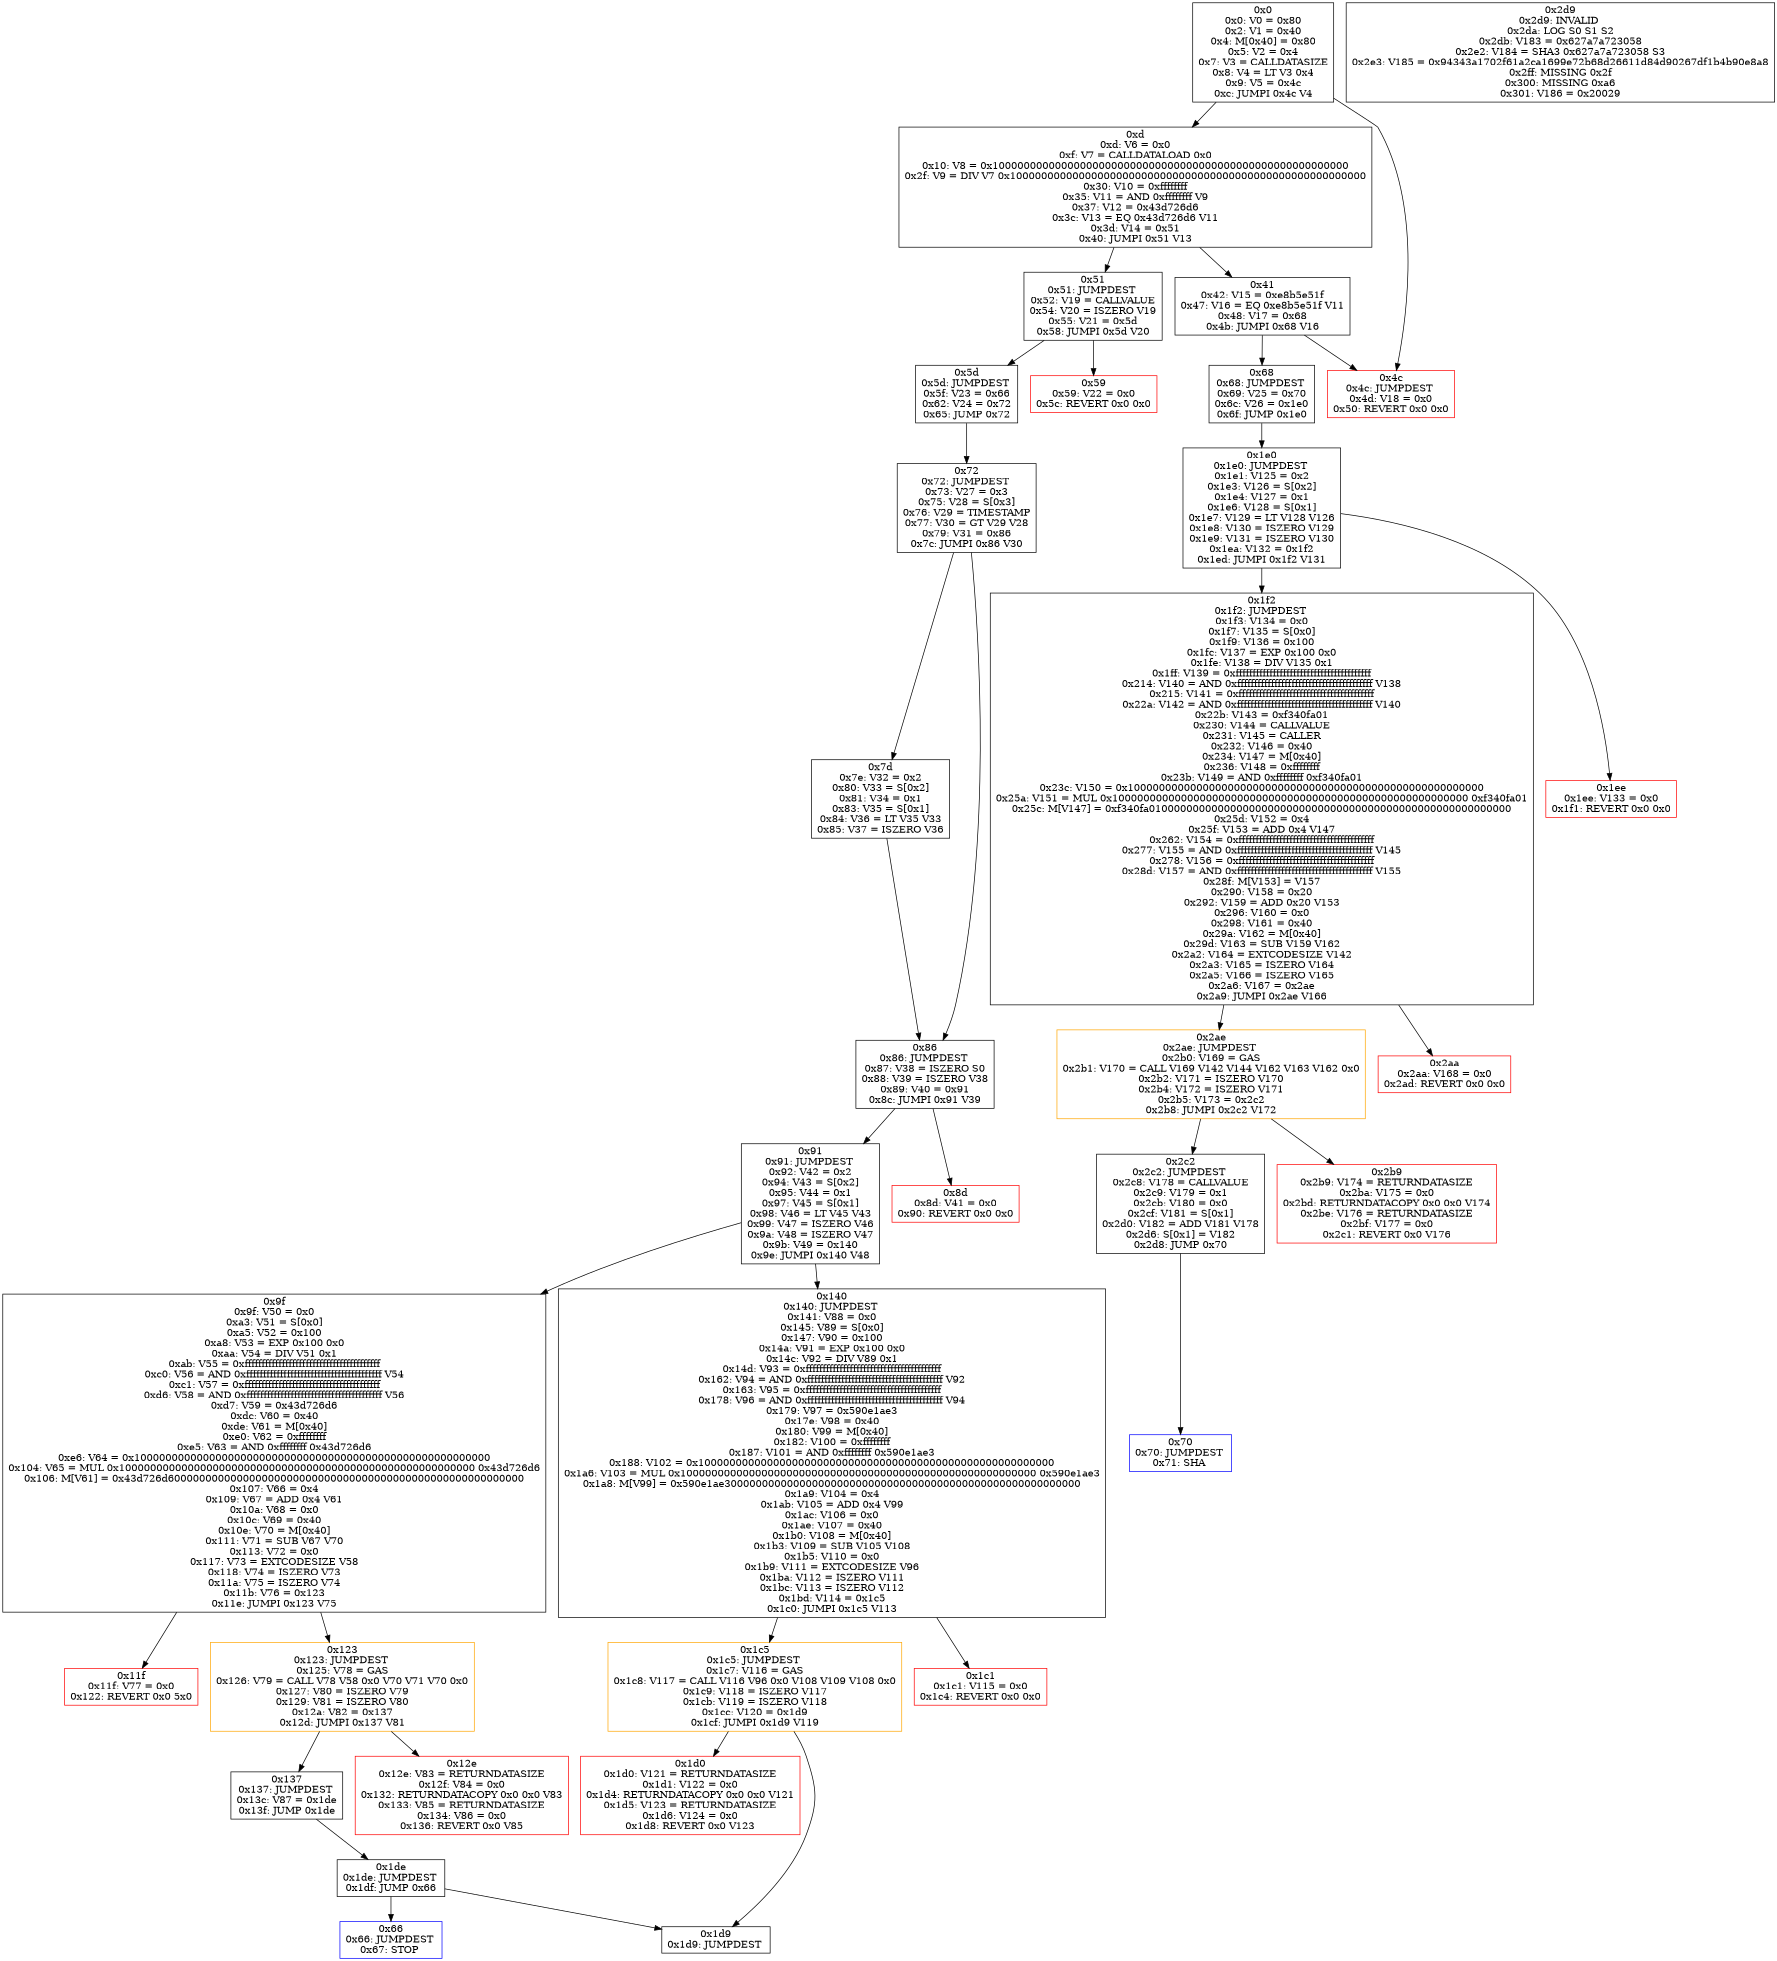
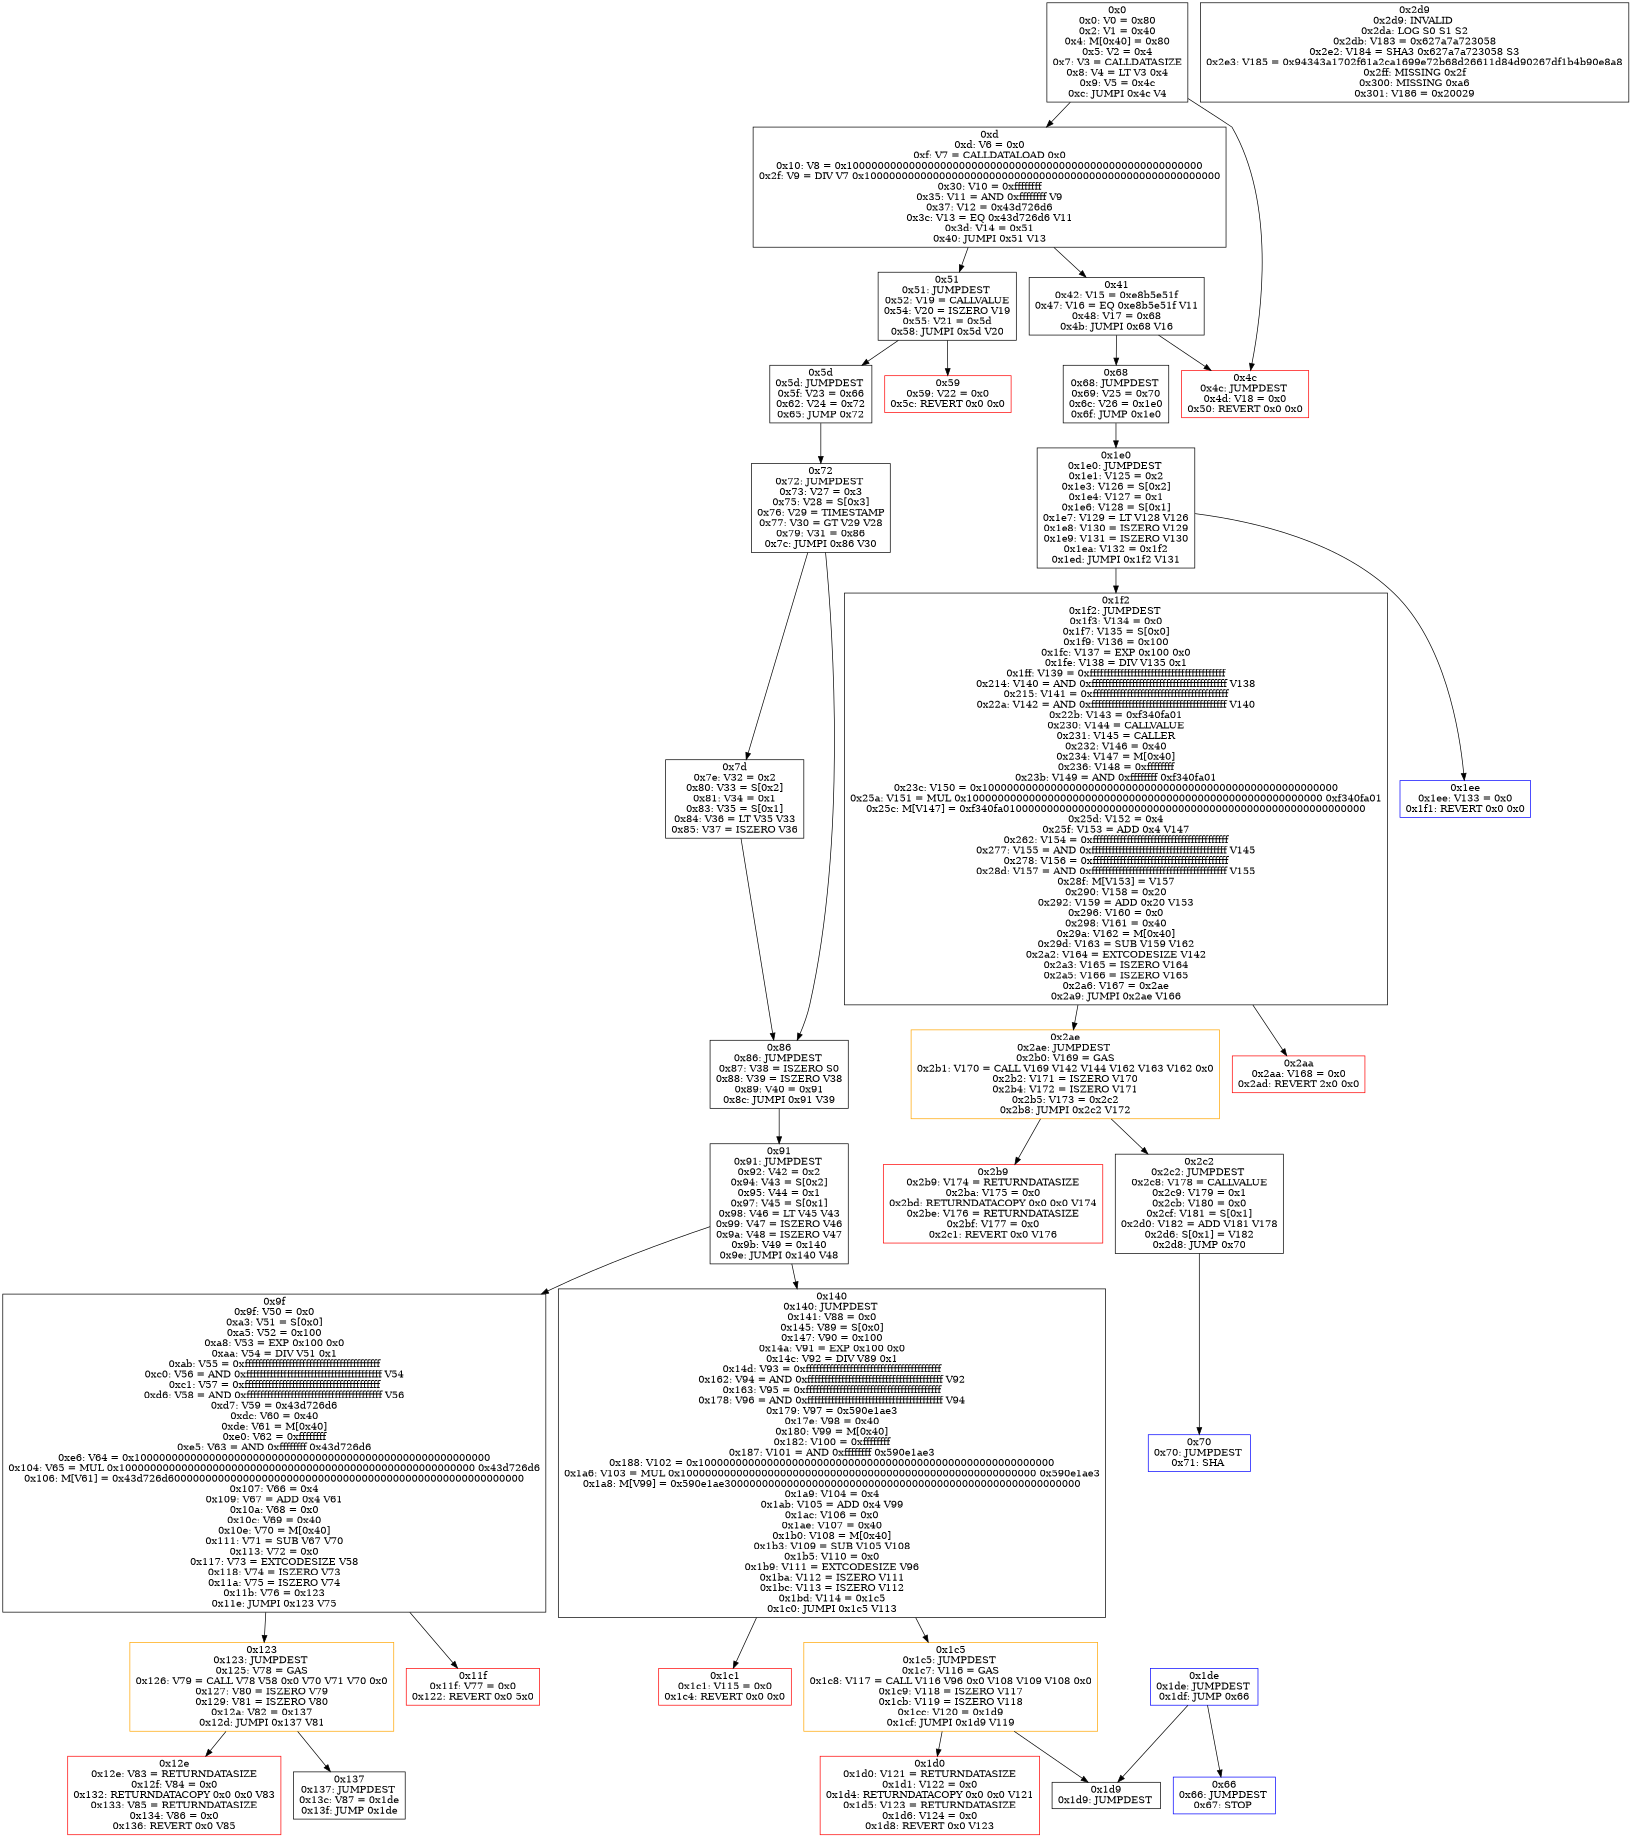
node "0x1ee 0x1ee: V133 = 0x0 0x1f1: REVERT 0x0 0x0": color red -> blue
node "0x2aa 0x2aa: V168 = 0x0 0x2ad: REVERT 0x0 0x0": label "0x2aa 0x2aa: V168 = 0x0 0x2ad: REVERT 0x0 0x0" -> "0x2aa 0x2aa: V168 = 0x0 0x2ad: REVERT 2x0 0x0"
node "0x8d 0x8d: V41 = 0x0 0x90: REVERT 0x0 0x0": removed
edge "0x137 0x137: JUMPDEST 0x13c: V87 = 0x1de 0x13f: JUMP 0x1de" -> "0x1de 0x1de: JUMPDEST 0x1df: JUMP 0x66": removed
node "0x1de 0x1de: JUMPDEST 0x1df: JUMP 0x66": color black -> blue
